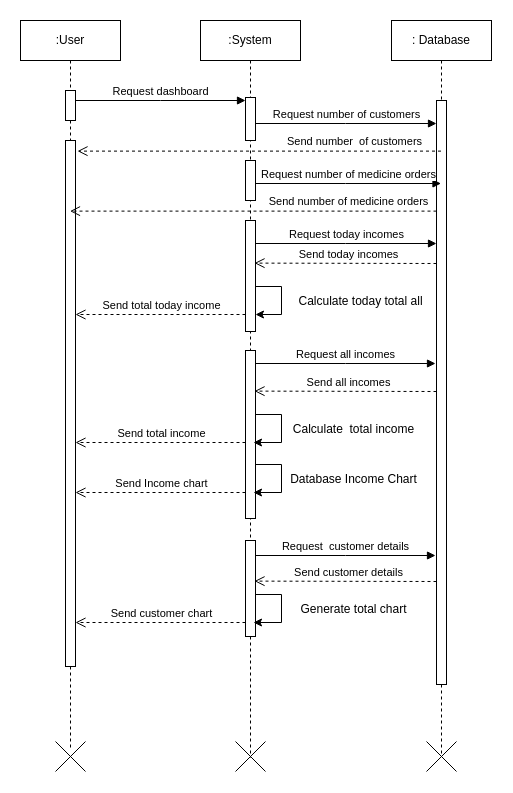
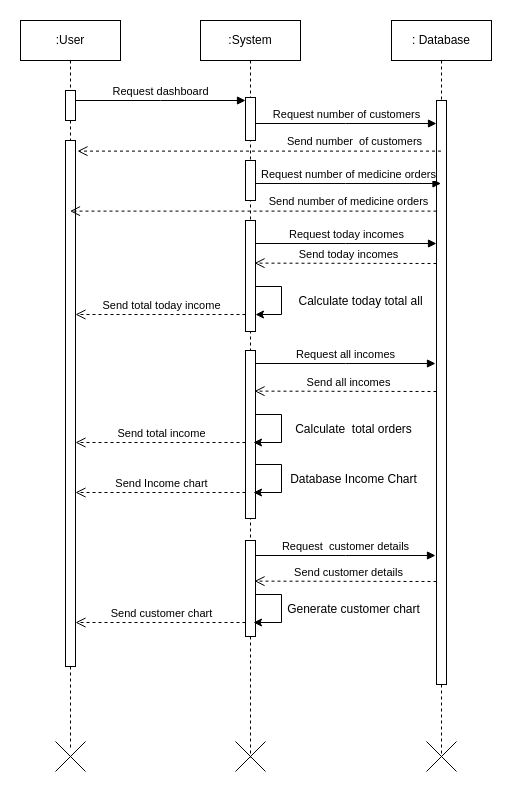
node "Calculate total income": label "Calculate total income" -> "Calculate total orders"
node "Generate total chart": label "Generate total chart" -> "Generate customer chart"
